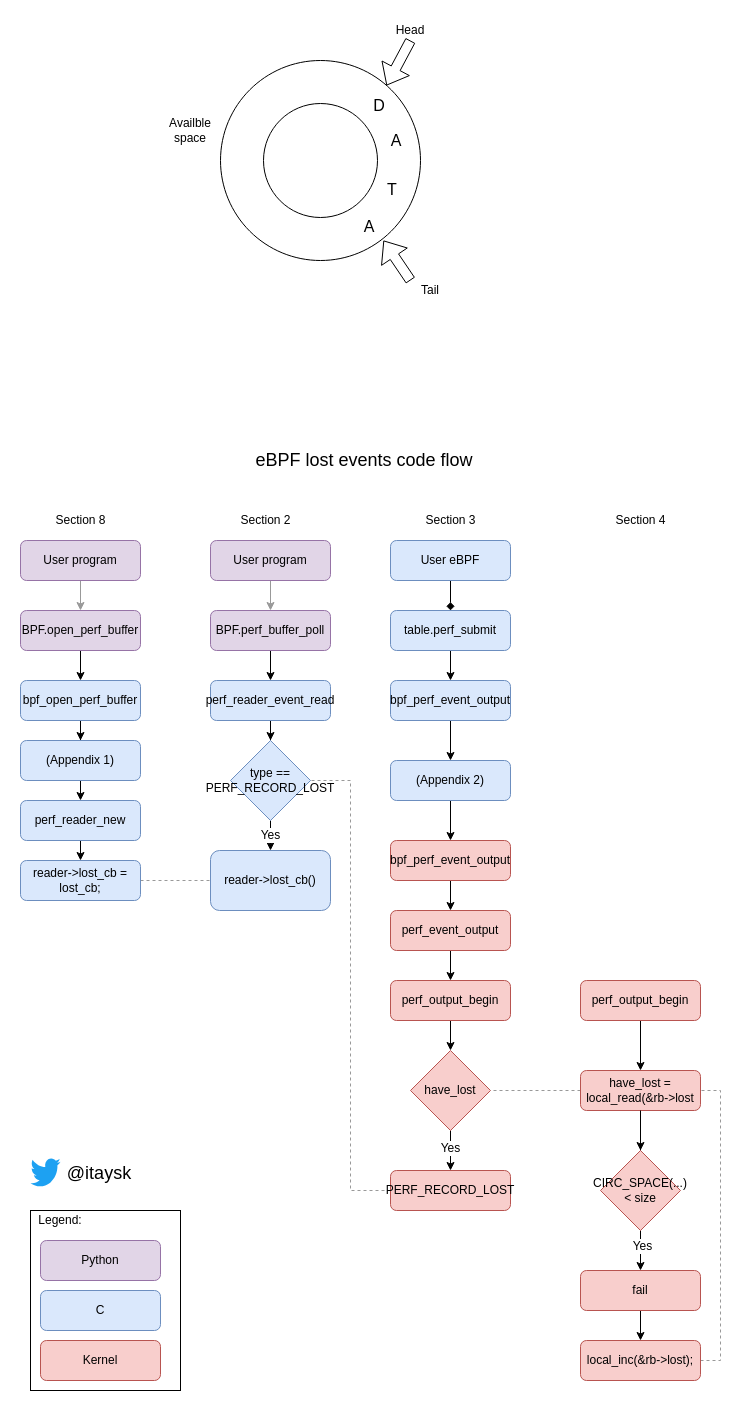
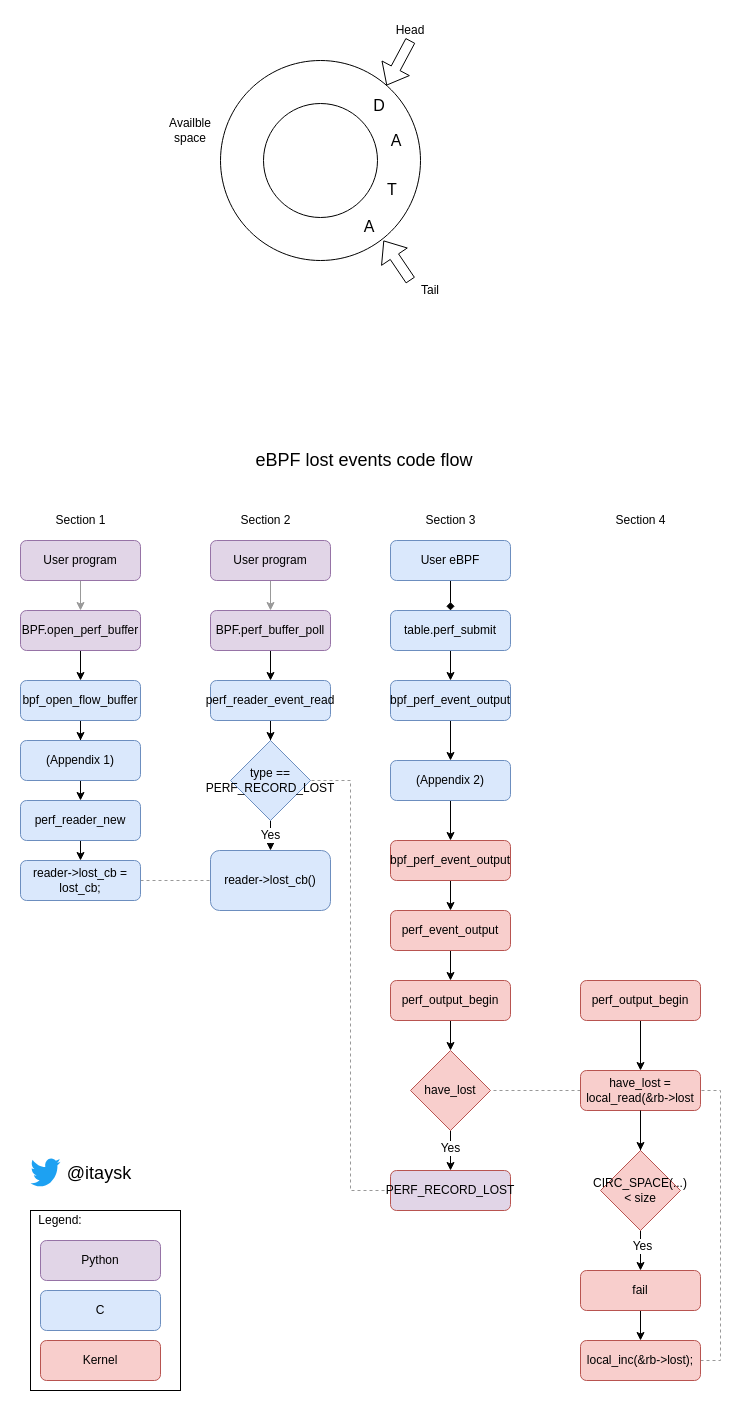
node "Section 8": label "Section 8" -> "Section 1"
node "bpf_open_perf_buffer": label "bpf_open_perf_buffer" -> "bpf_open_flow_buffer"
node "PERF_RECORD_LOST": fillcolor #f8cecc -> #e1d5e7
